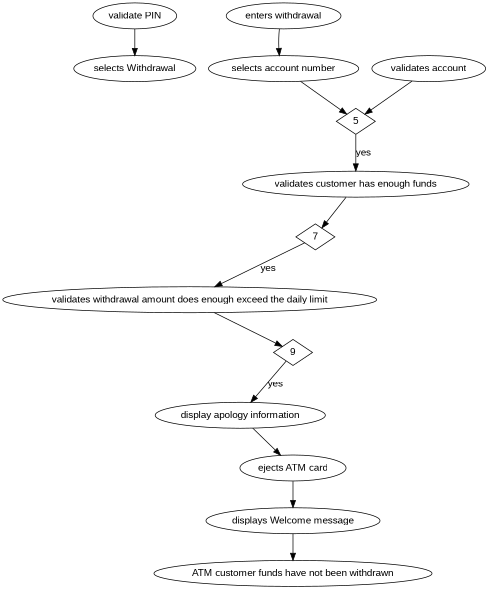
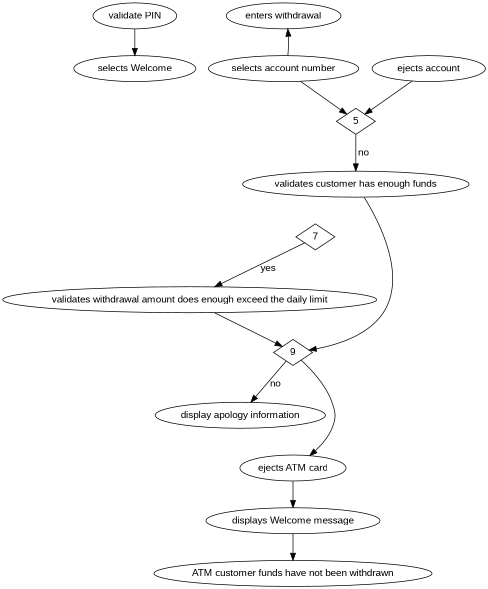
edge "enters withdrawal" -> "selects account number": reversed
node "selects Withdrawal": label "selects Withdrawal" -> "selects Welcome"
node "validates account": label "validates account" -> "ejects account"
edge "5" -> "validates customer has enough funds": label "yes" -> "no"
edge "validates customer has enough funds" -> "7": now "validates customer has enough funds" -> "9"
edge "9" -> "display apology information": label "yes" -> "no"
edge "display apology information" -> "ejects ATM card": now "9" -> "ejects ATM card"
